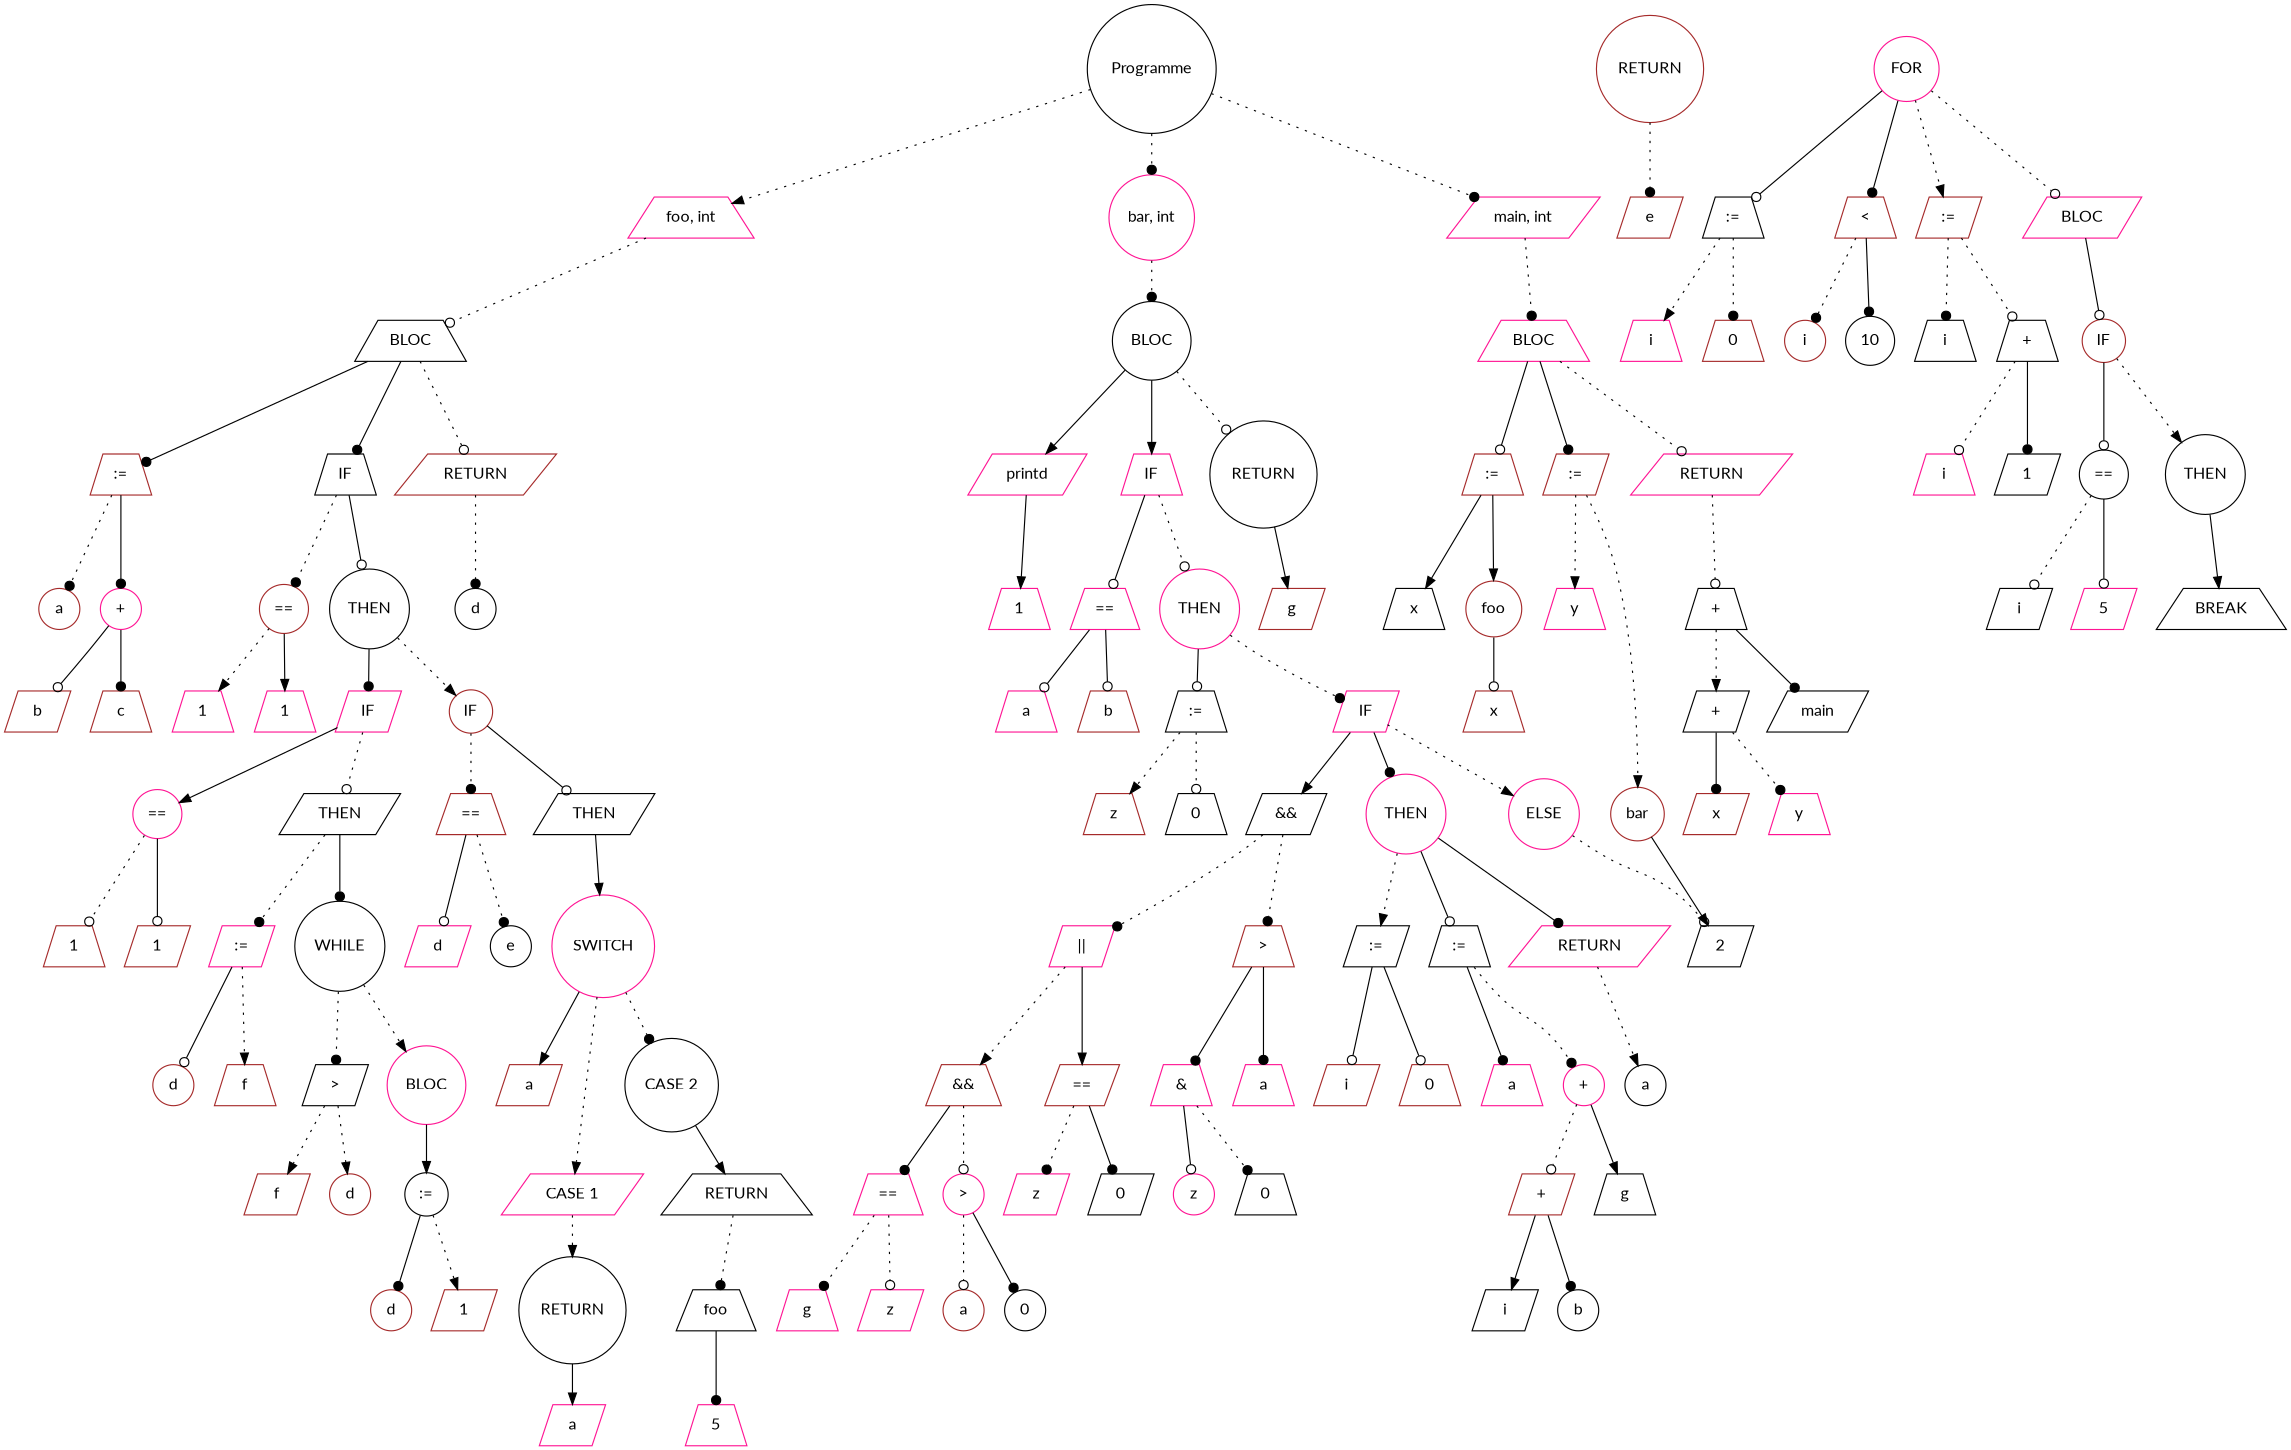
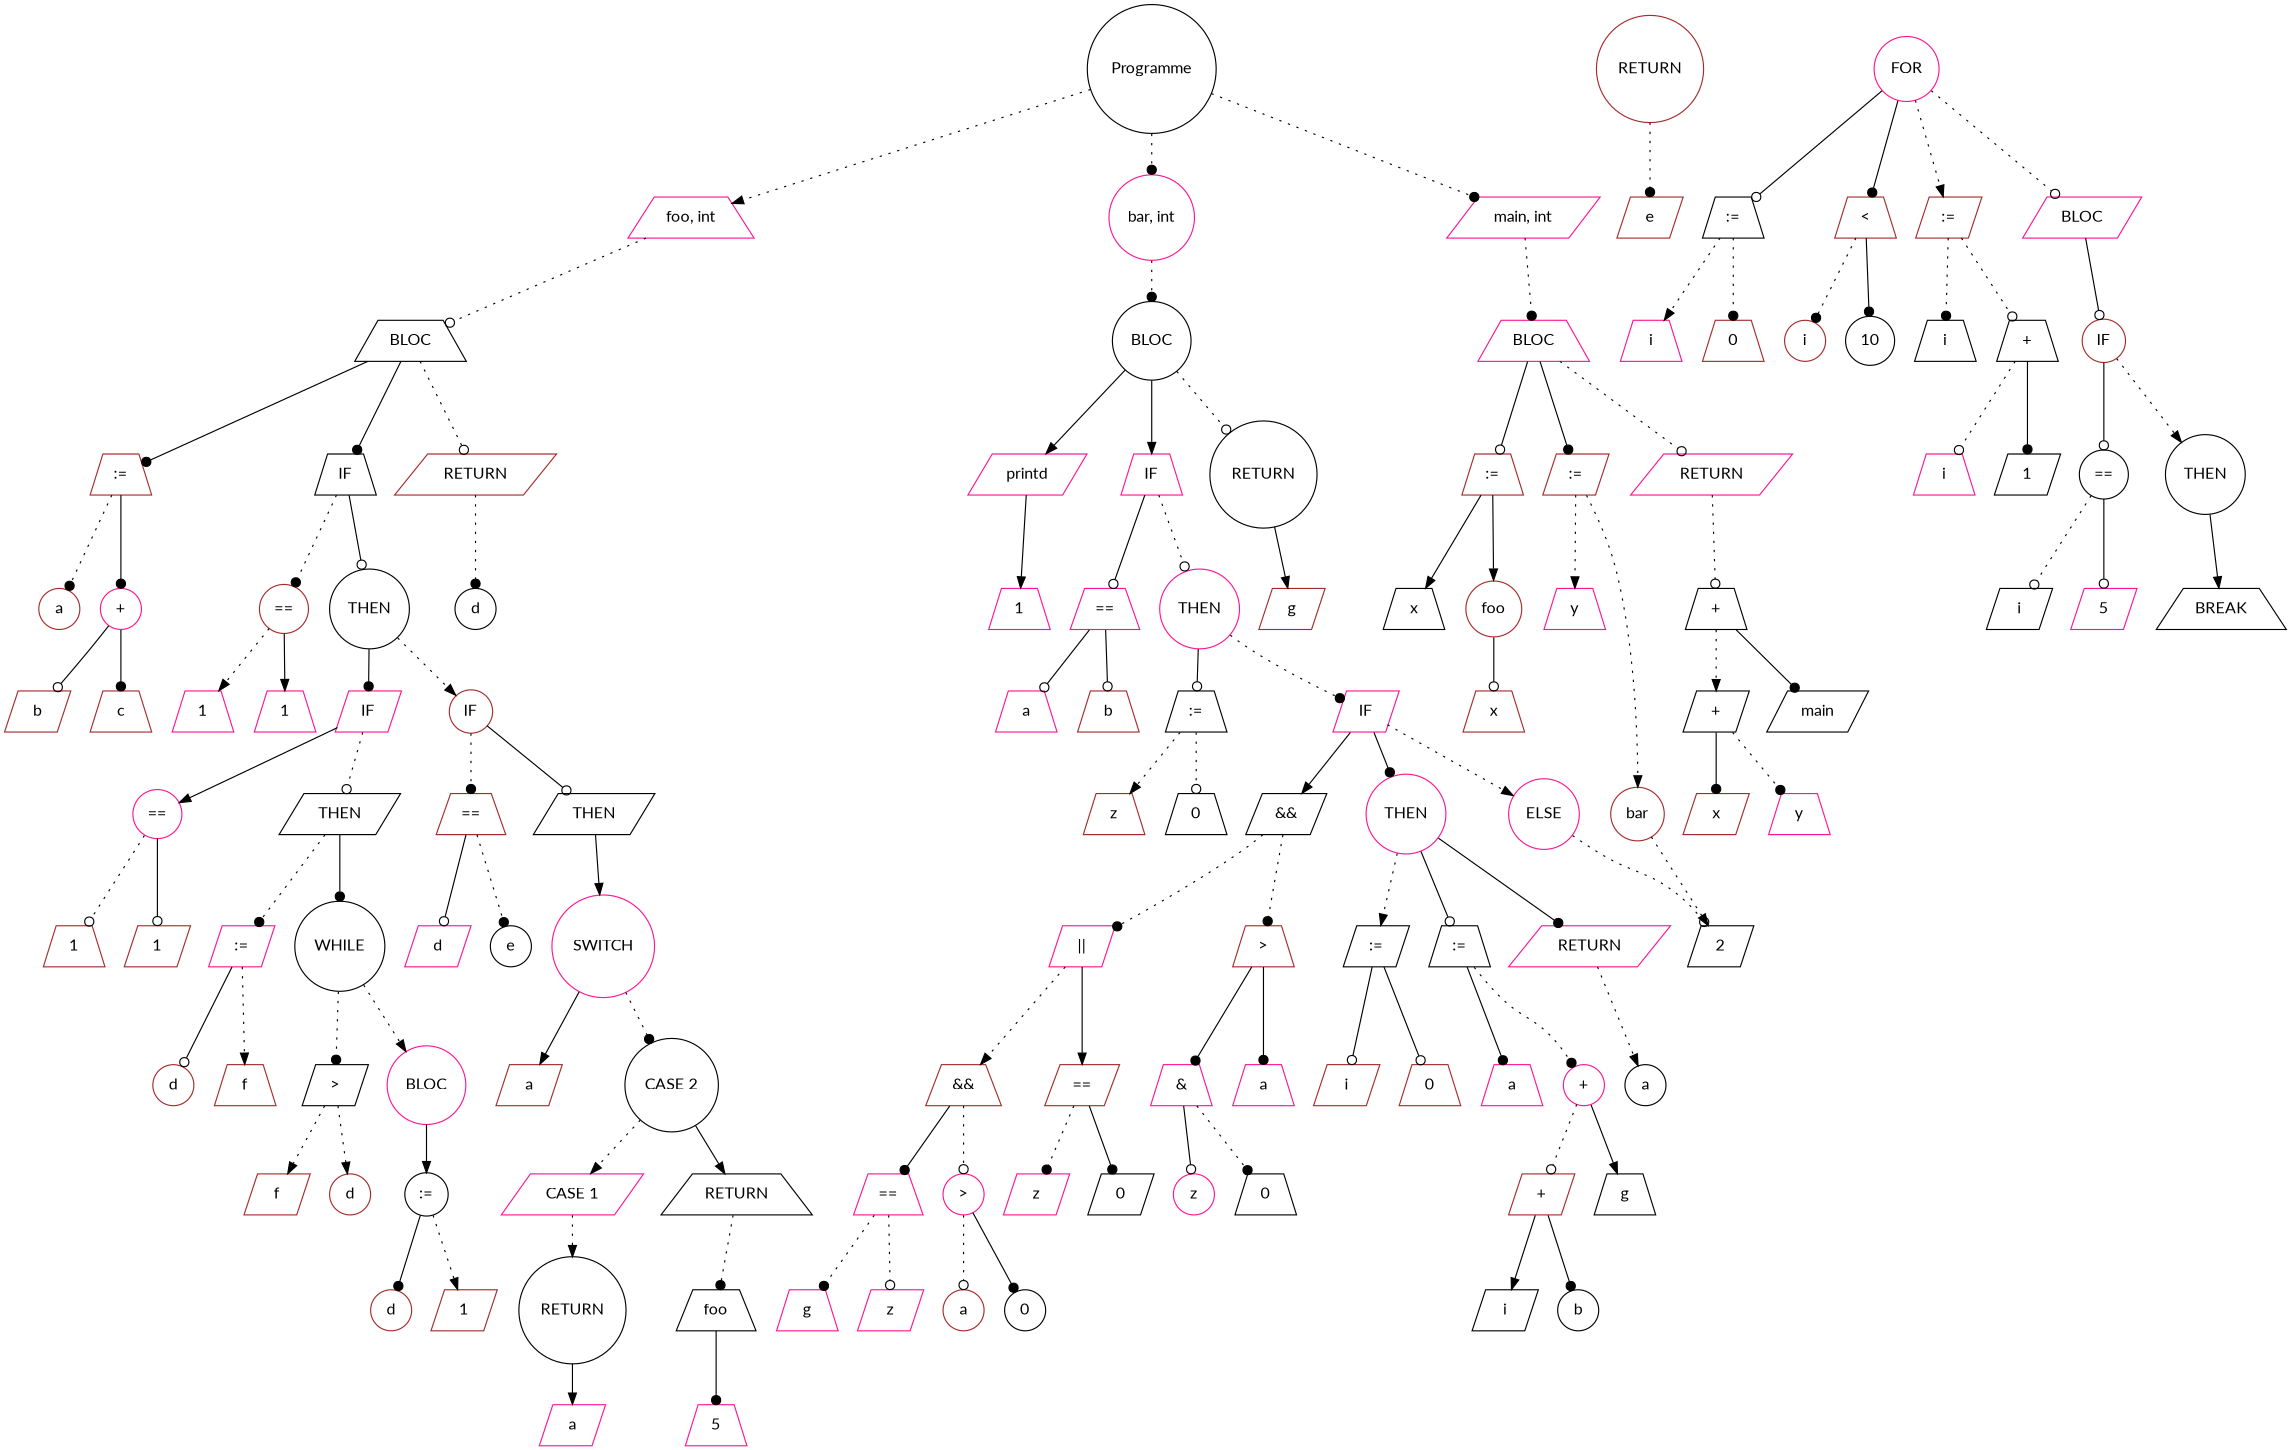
edge "bar" -> "2": style solid -> dotted
edge "SWITCH" -> "CASE 1": now "CASE 2" -> "CASE 1"
